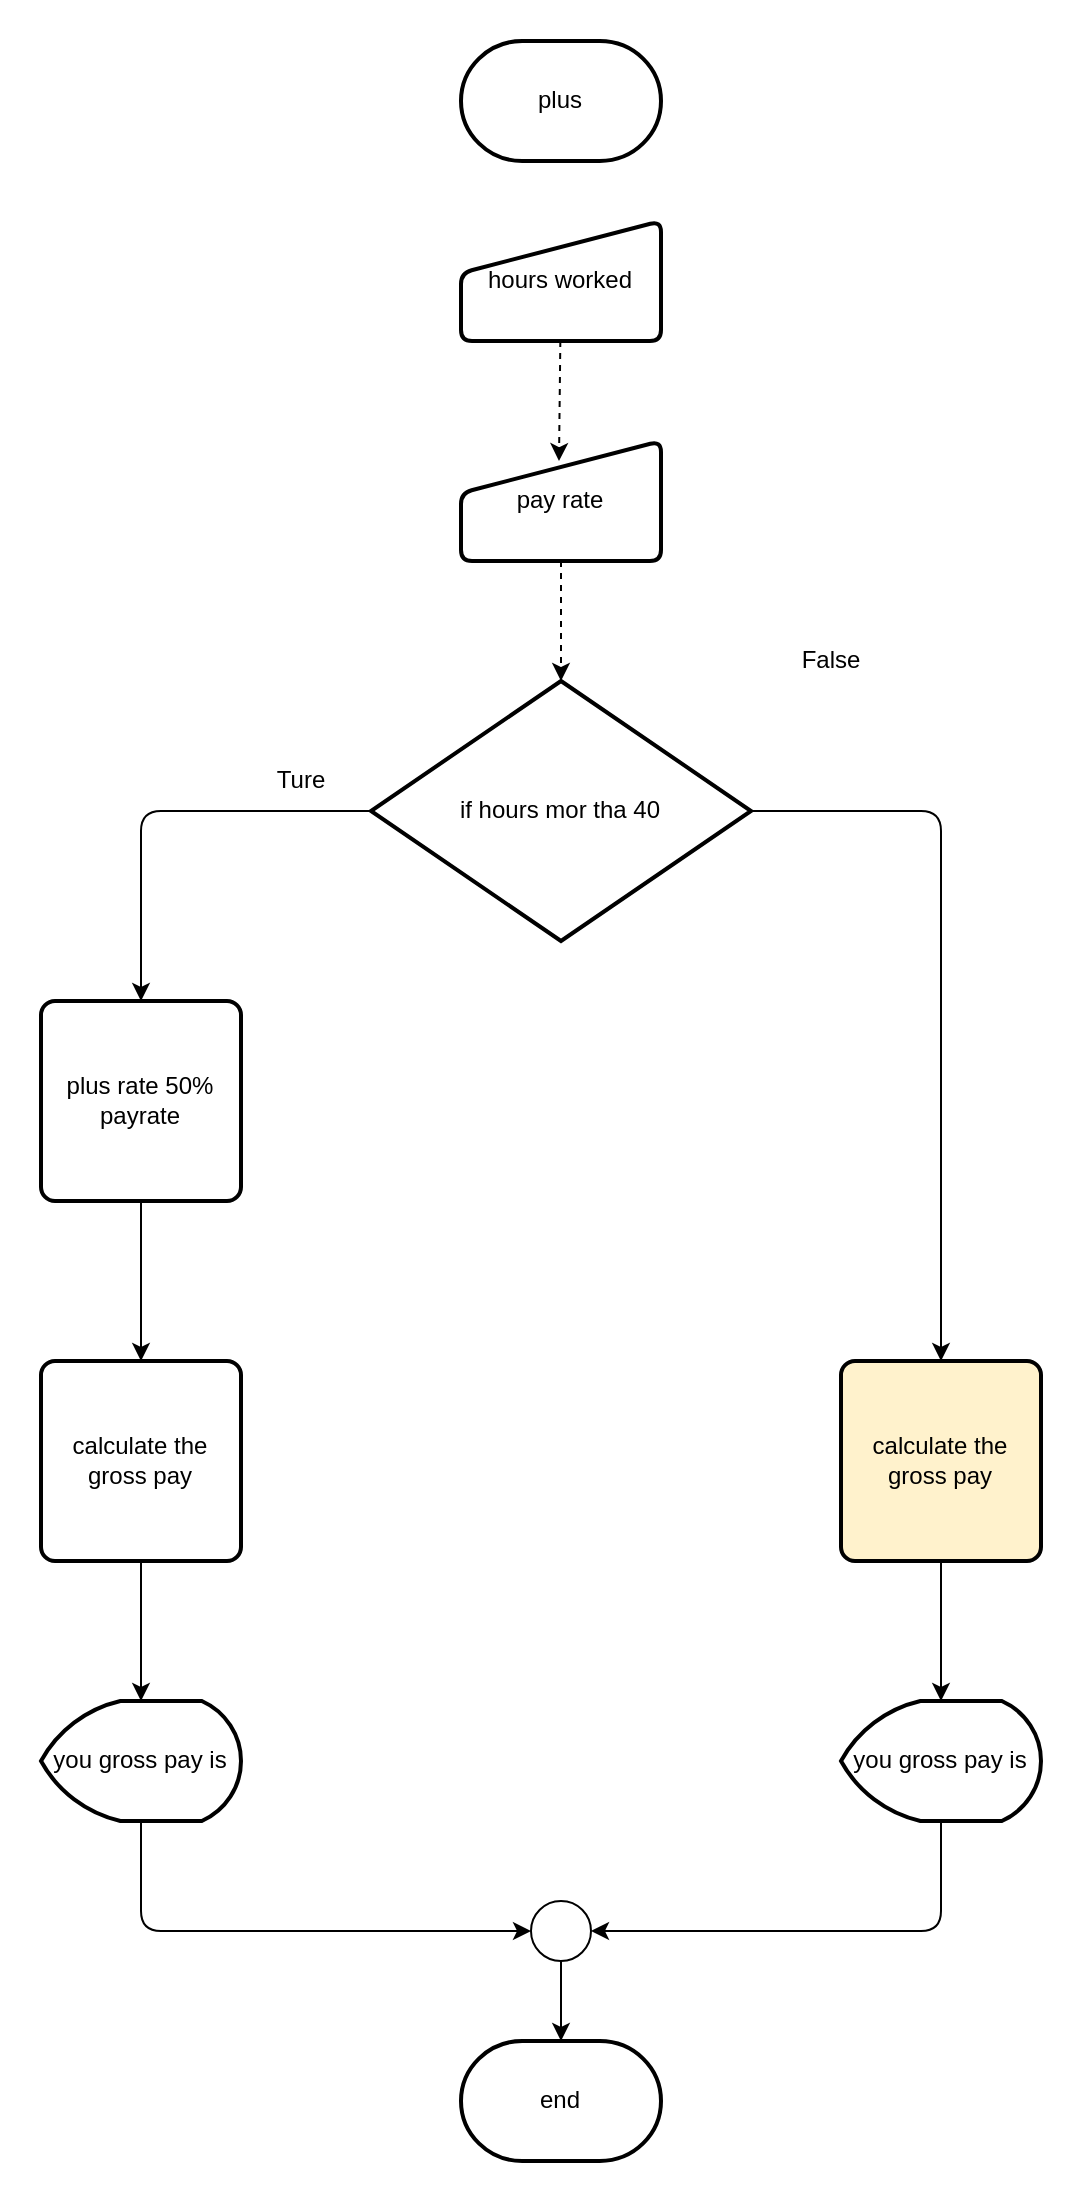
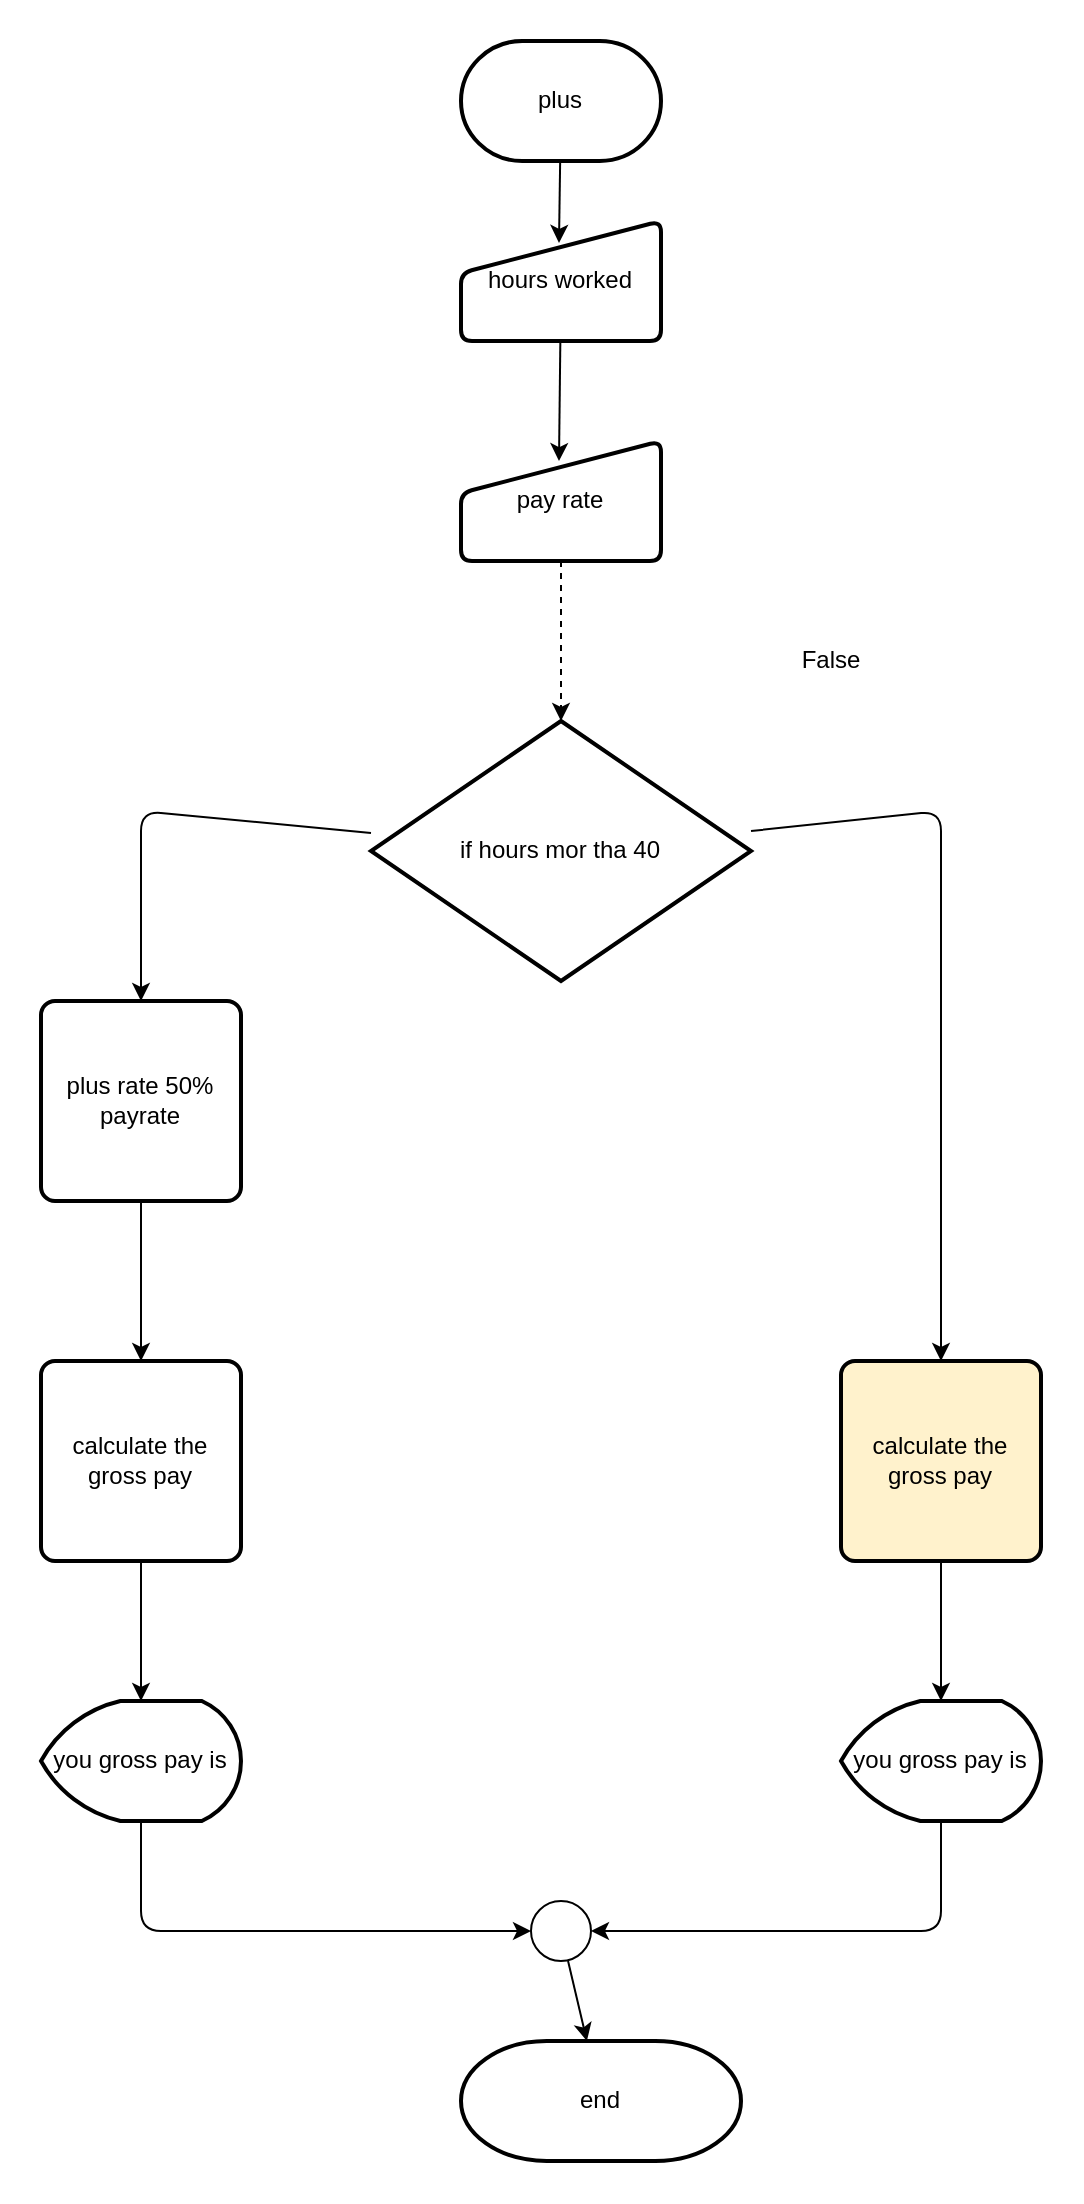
edge "plus" -> "hours worked": added
edge "hours worked" -> "pay rate": style dashed -> solid
node "Ture": removed
node "if hours mor tha 40": moved (561, 811) -> (561, 851)
node "end": size 200x120 -> 280x120
